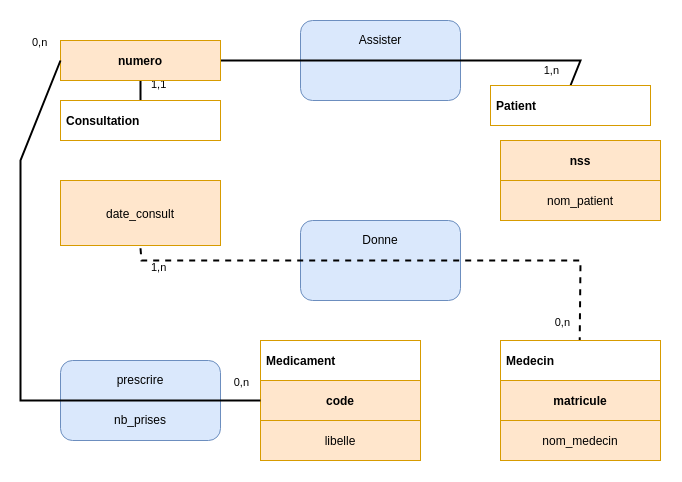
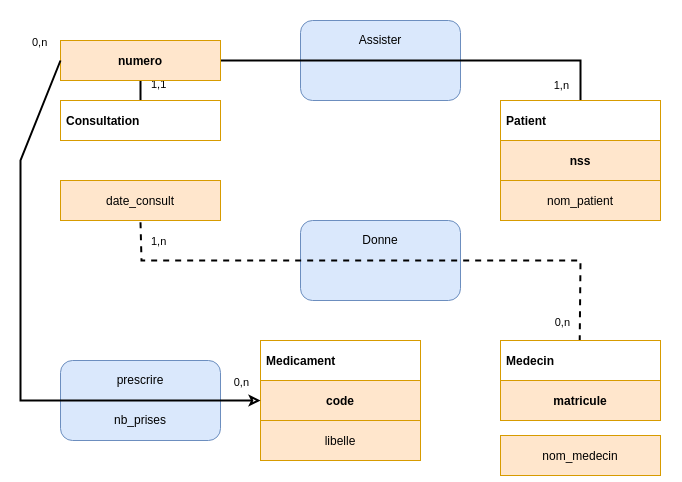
node "Patient": moved (571, 106) -> (581, 121)
node "date_consult": size 160x65 -> 160x40
edge "numero" -- "code": arrowhead none -> classic
node "nom_medecin": moved (581, 441) -> (581, 456)
